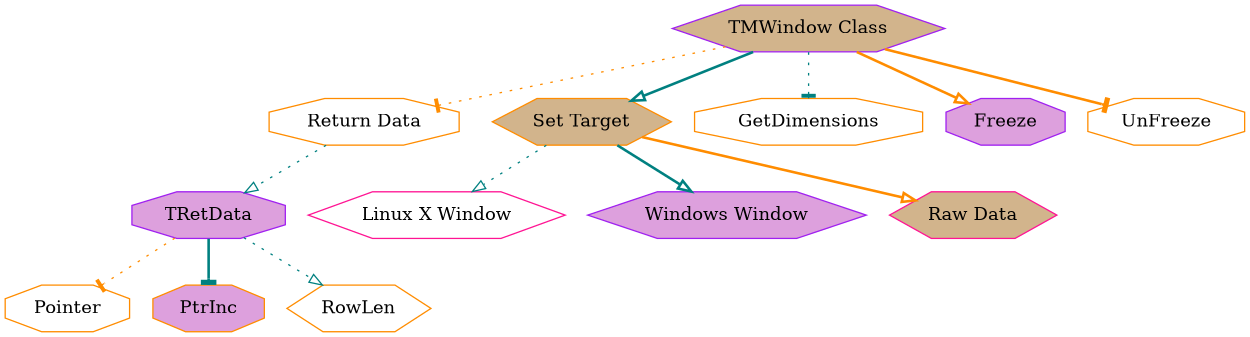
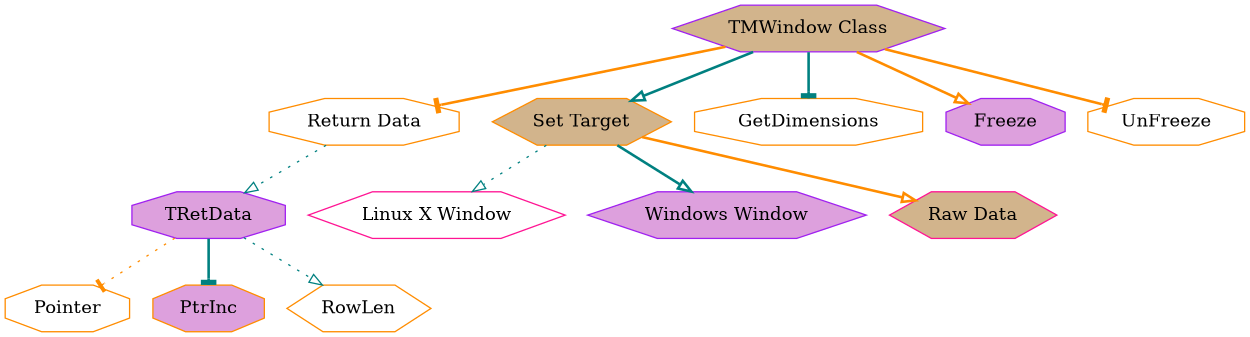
edge "TMWindow Class" -> "GetDimensions": style dotted -> bold
edge "TMWindow Class" -> "Return Data": style dotted -> bold
